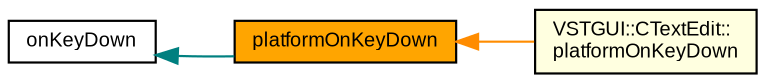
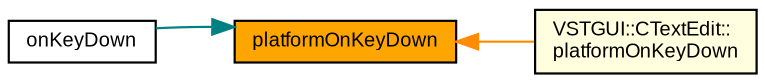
edge "platformOnKeyDown" -> "onKeyDown": reversed
